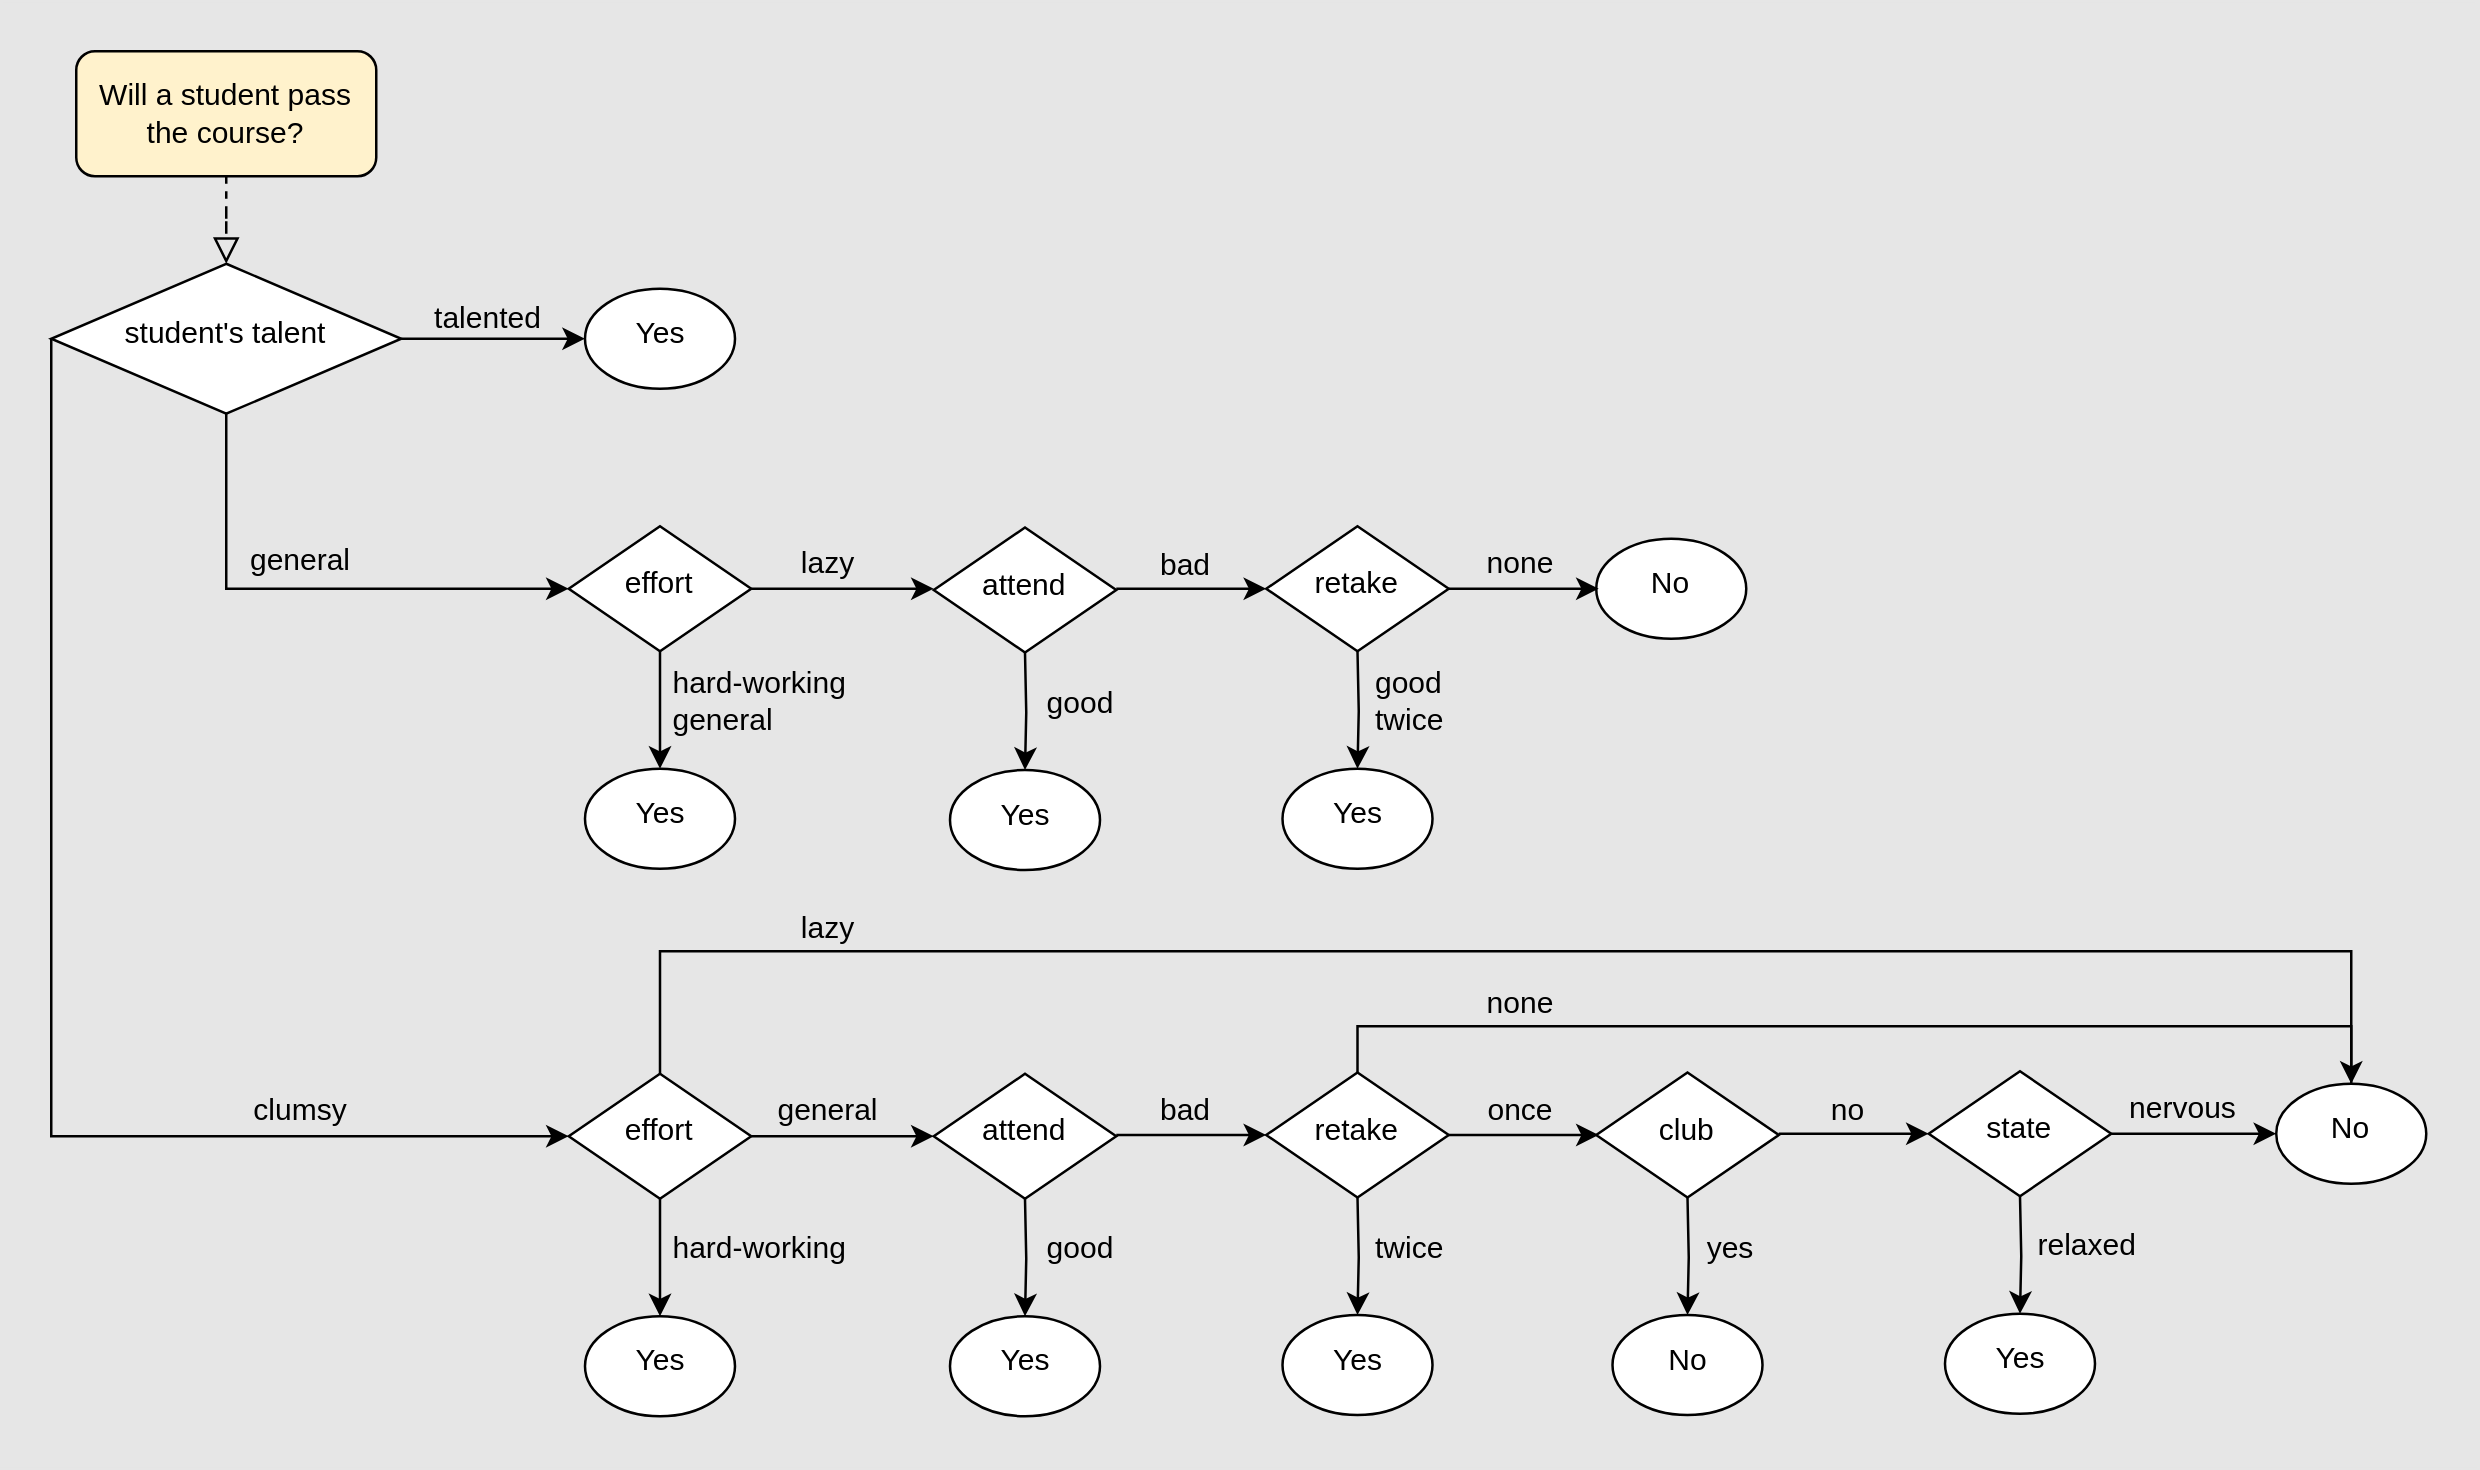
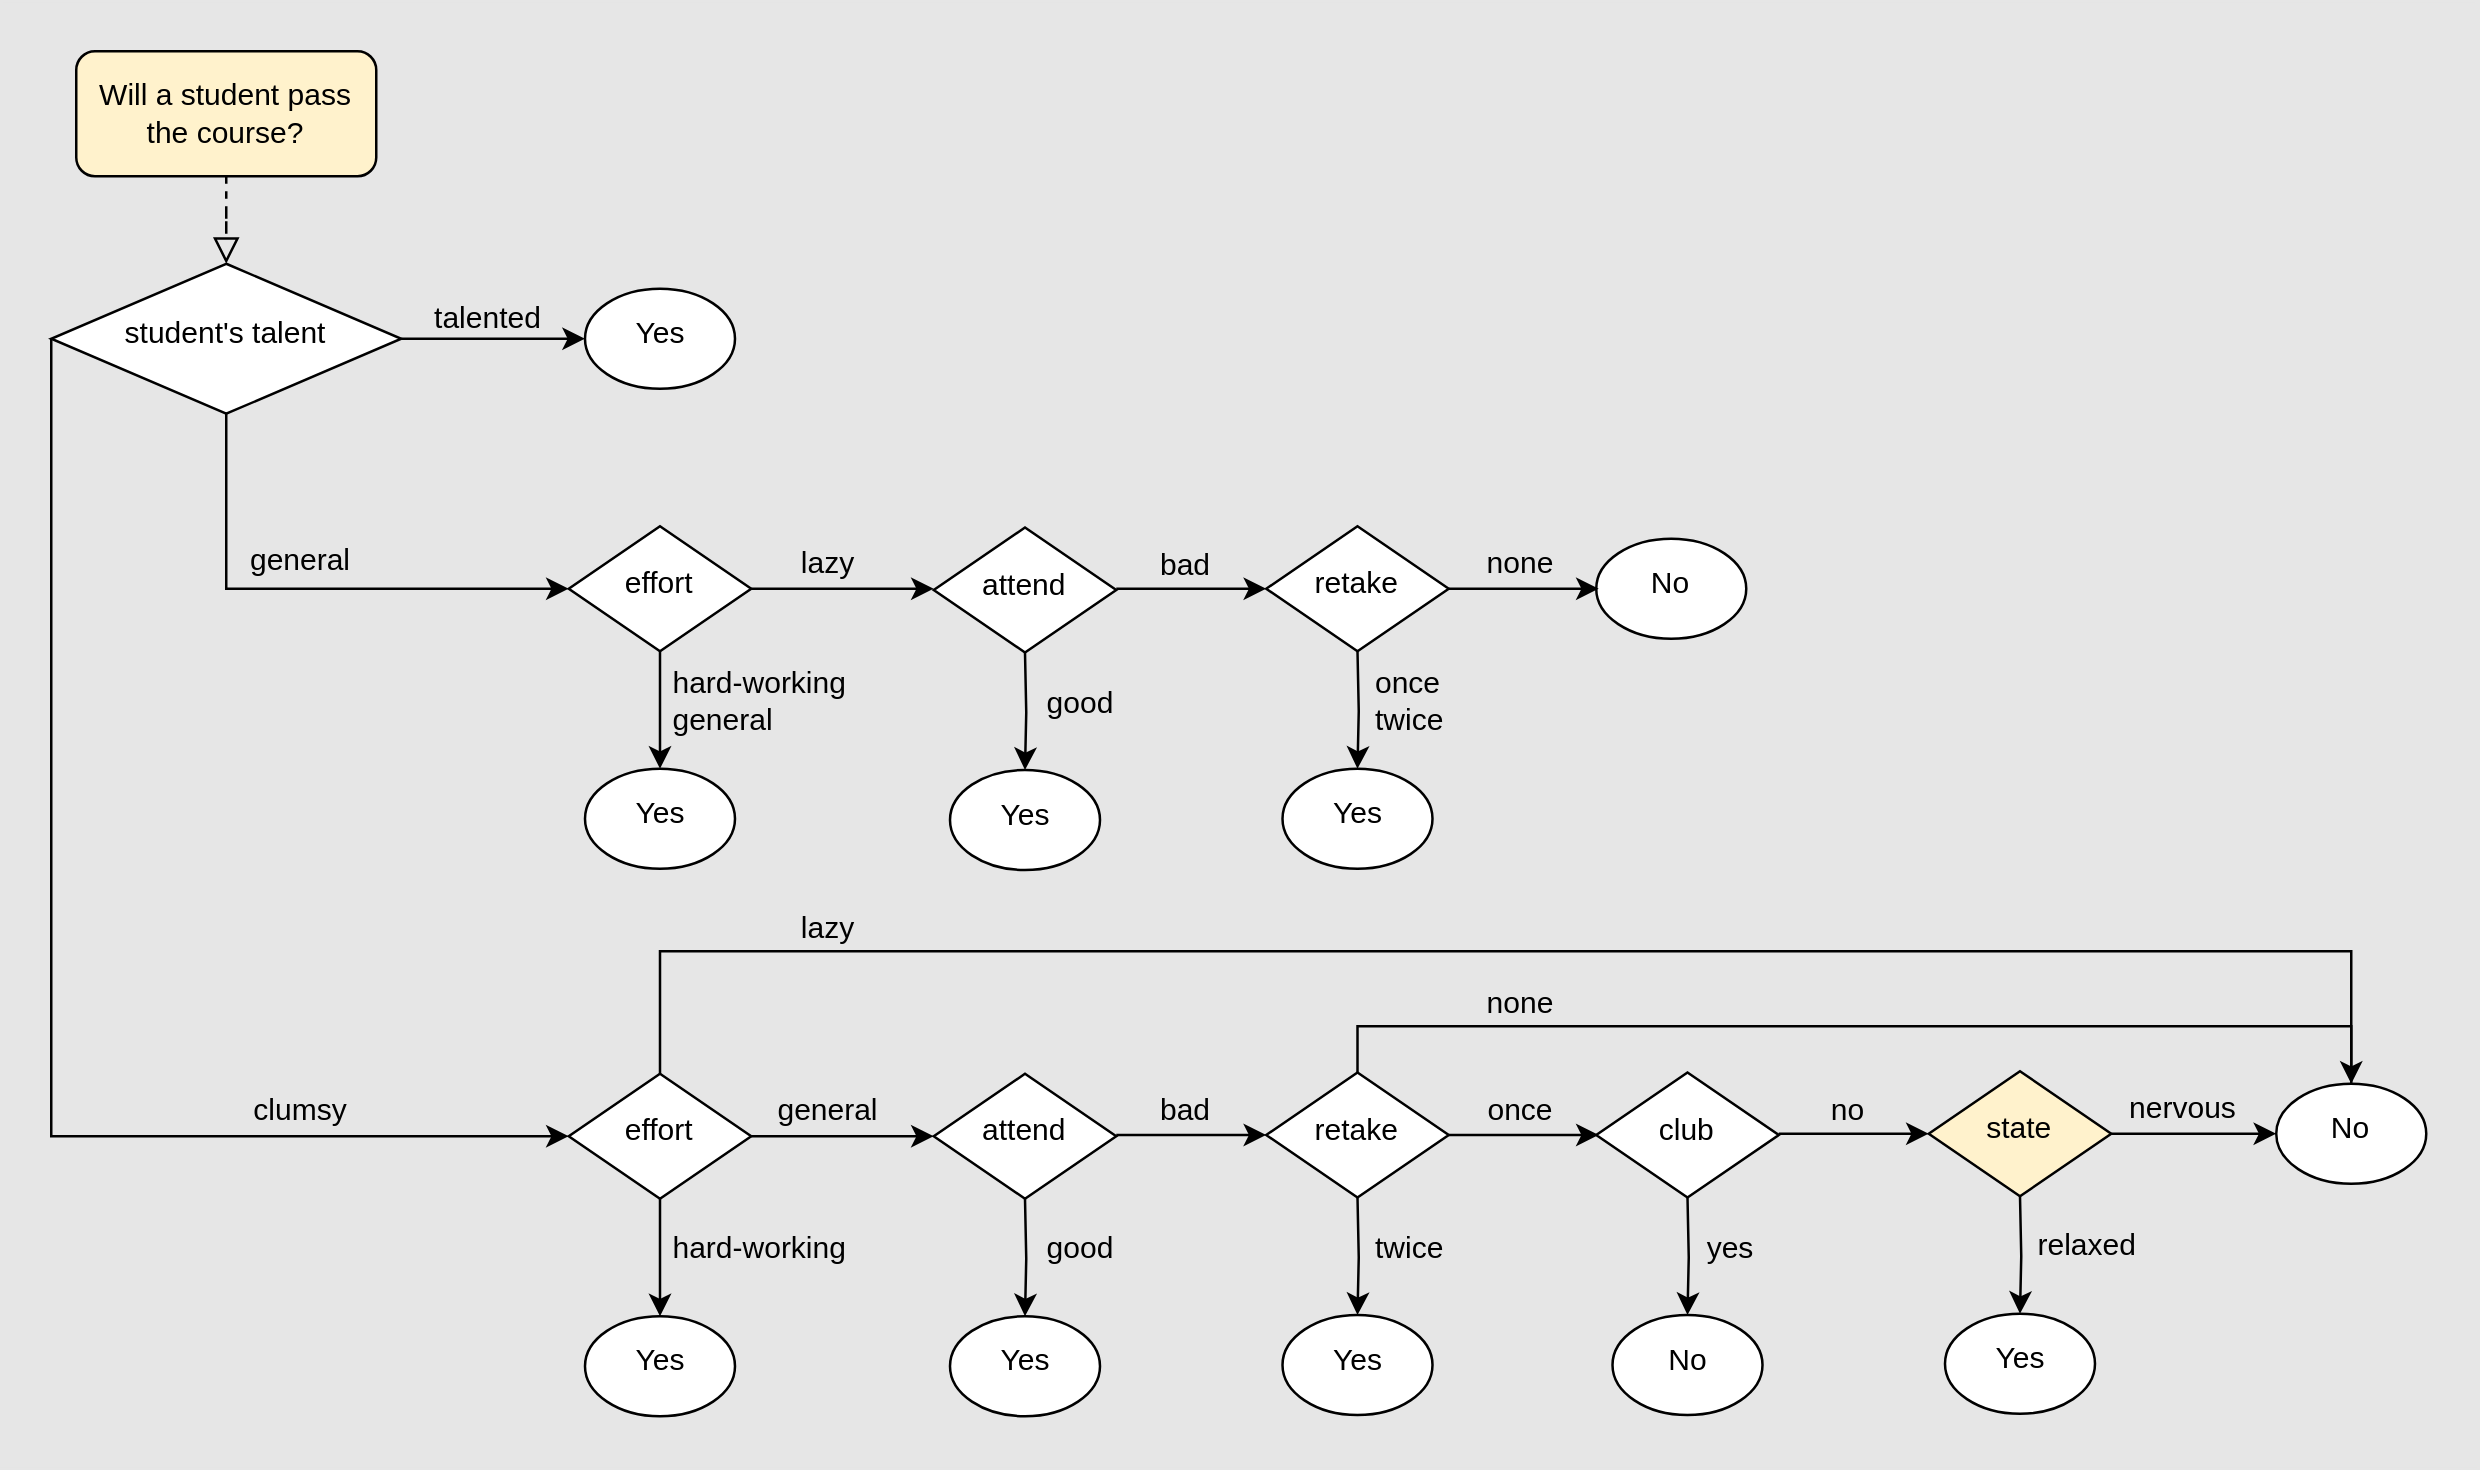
node "good twice": label "good twice" -> "once twice"
node "state": fillcolor #ffffff -> #fff2cc
